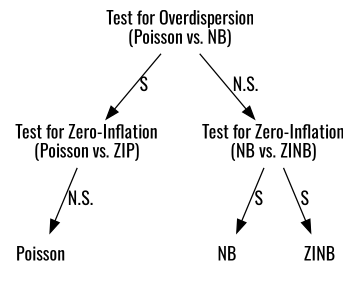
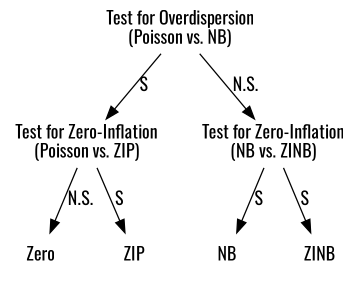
node "Poisson": label "Poisson" -> "Zero"
node "ZIP": added
